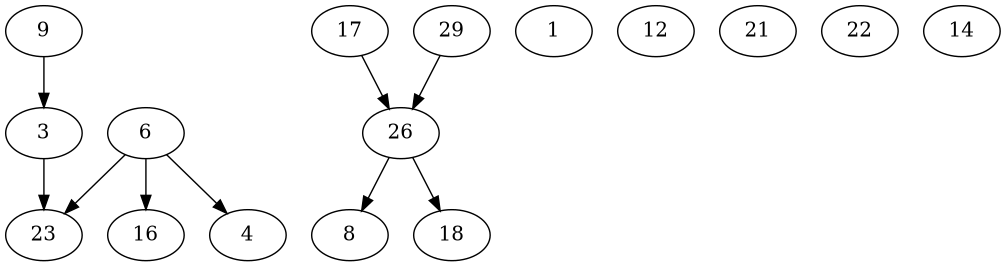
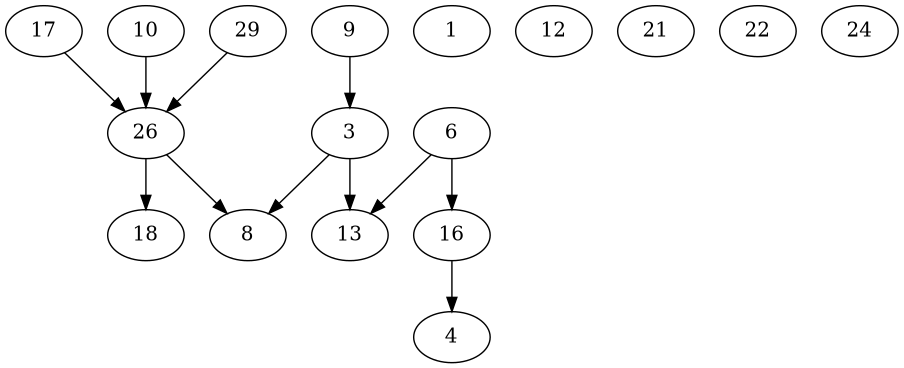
node "10": added
node "14": label "14" -> "24"
edge "6" -> "4": now "16" -> "4"
edge "3" -> "8": added
node "23": label "23" -> "13"
